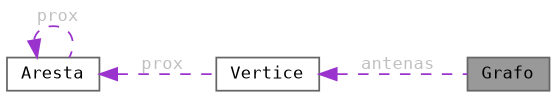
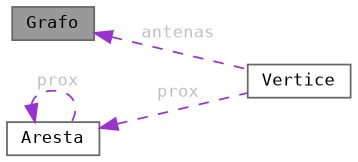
edge "Grafo" -> "Vertice": reversed
